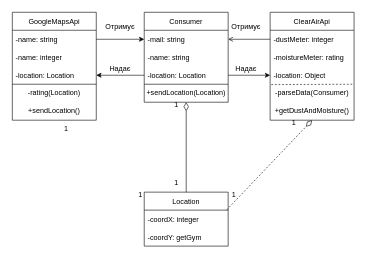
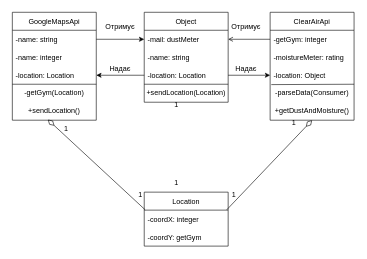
node "Consumer": label "Consumer" -> "Object"
node "-mail: string": label "-mail: string" -> "-mail: dustMeter"
node "-dustMeter: integer": label "-dustMeter: integer" -> "-getGym: integer"
edge "-location: Object" -- "-parseData(Consumer)": style dashed -> solid
node "-rating(Location)": label "-rating(Location)" -> "-getGym(Location)"
edge "Location" -> "+sendLocation(Location)": removed
edge "-coordX: integer" -> "+getDustAndMoisture()": style dashed -> solid
edge "-coordX: integer" -> "+sendLocation()": added
